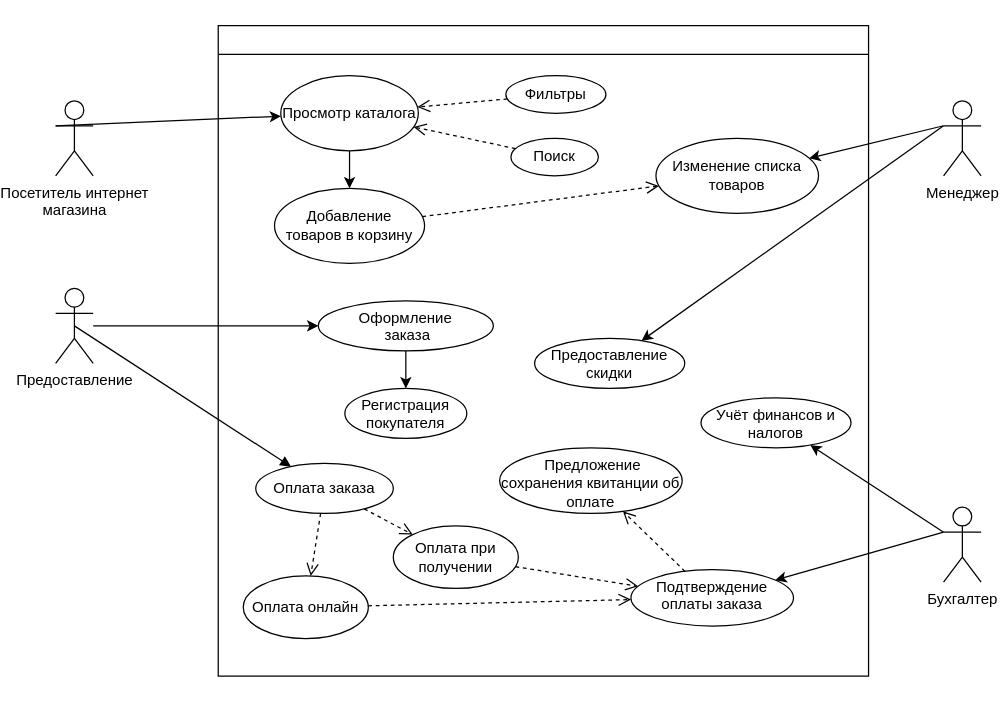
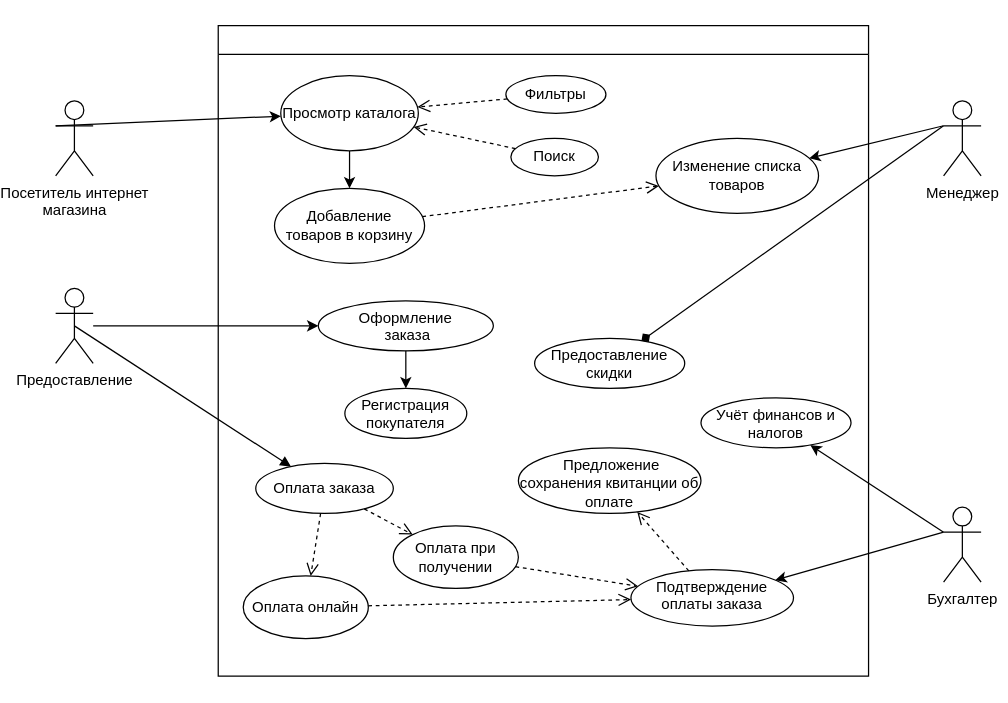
edge "Менеджер" -> "Предоставление скидки": arrowhead classic -> diamond
node "Предложение сохранения квитанции об оплате": moved (591, 480) -> (609, 480)
